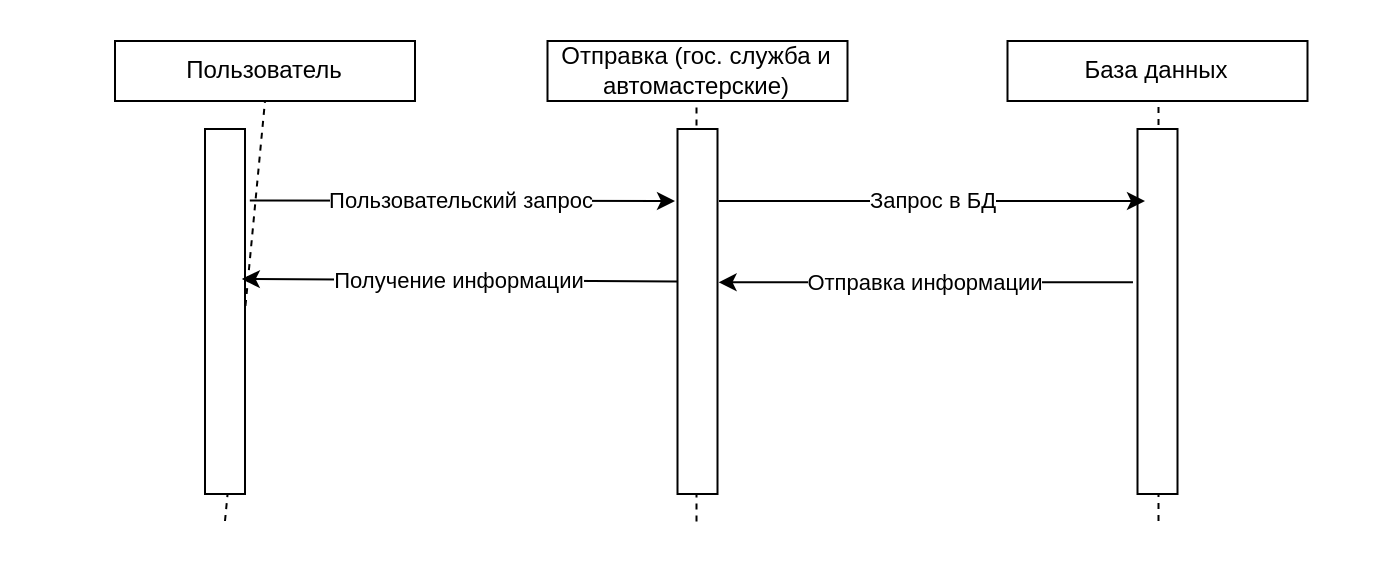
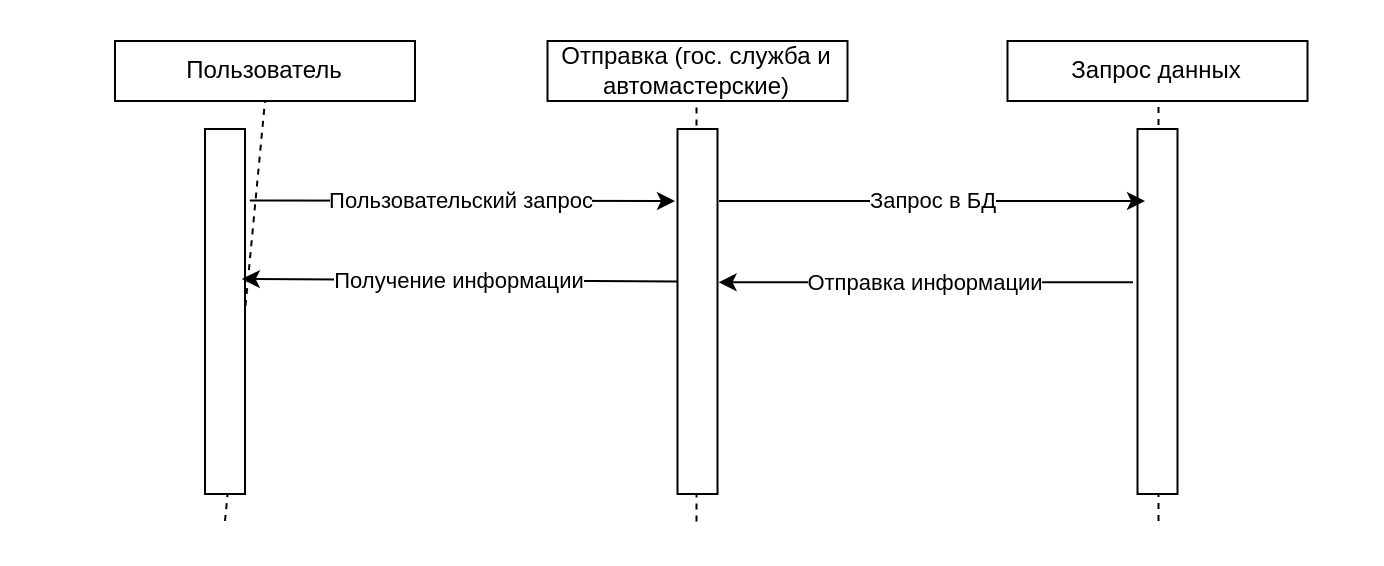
node "База данных": label "База данных" -> "Запрос данных"
